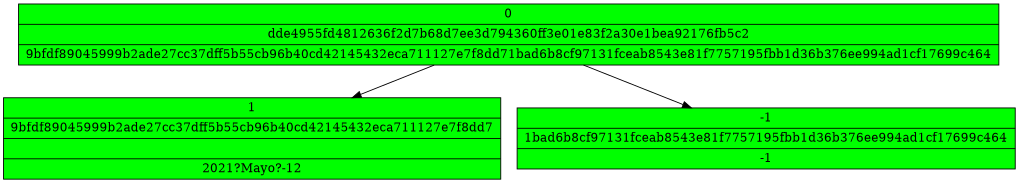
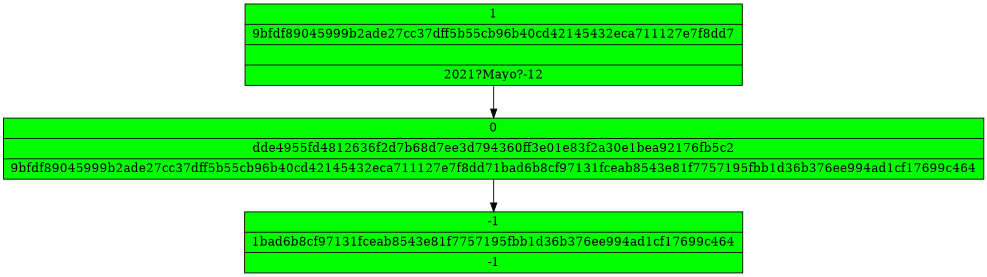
edge "0" -> "1": reversed
